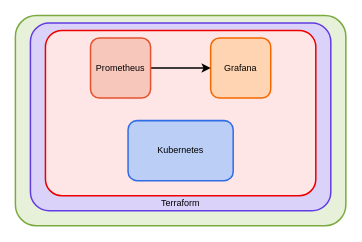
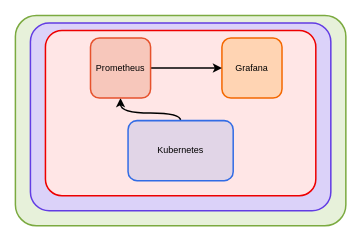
node "Grafana": moved (240, 68) -> (252, 68)
edge "Kubernetes" -> "Prometheus": added
node "Kubernetes": fillcolor #bbcef6 -> #e1d5e7
node "Terraform": removed
